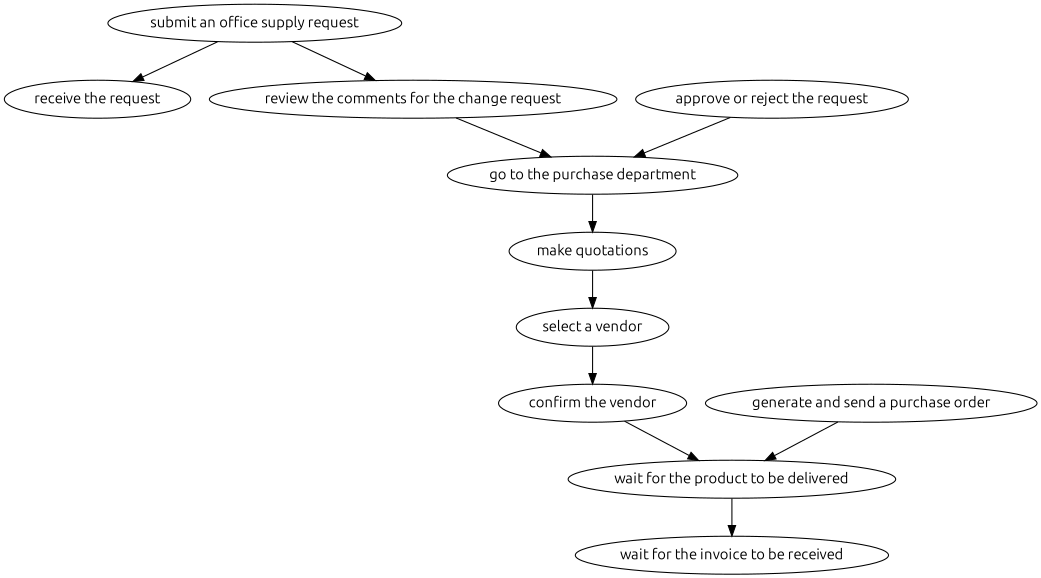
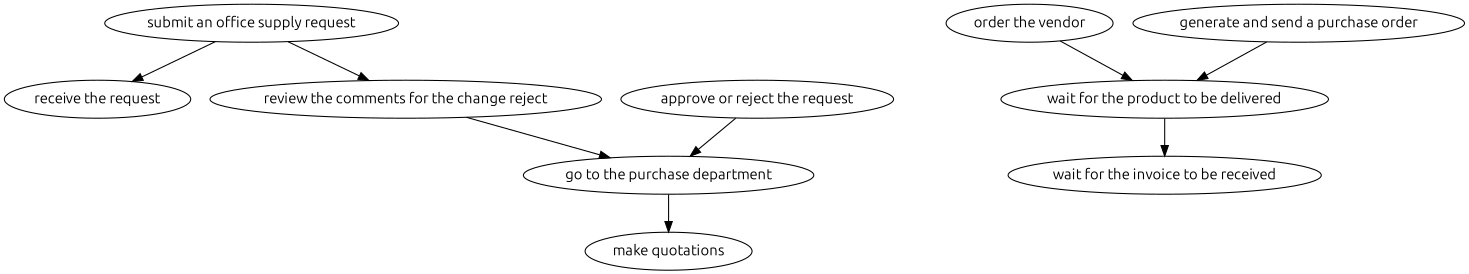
node "review the comments for the change request": label "review the comments for the change request" -> "review the comments for the change reject"
node "select a vendor": removed
node "confirm the vendor": label "confirm the vendor" -> "order the vendor"
